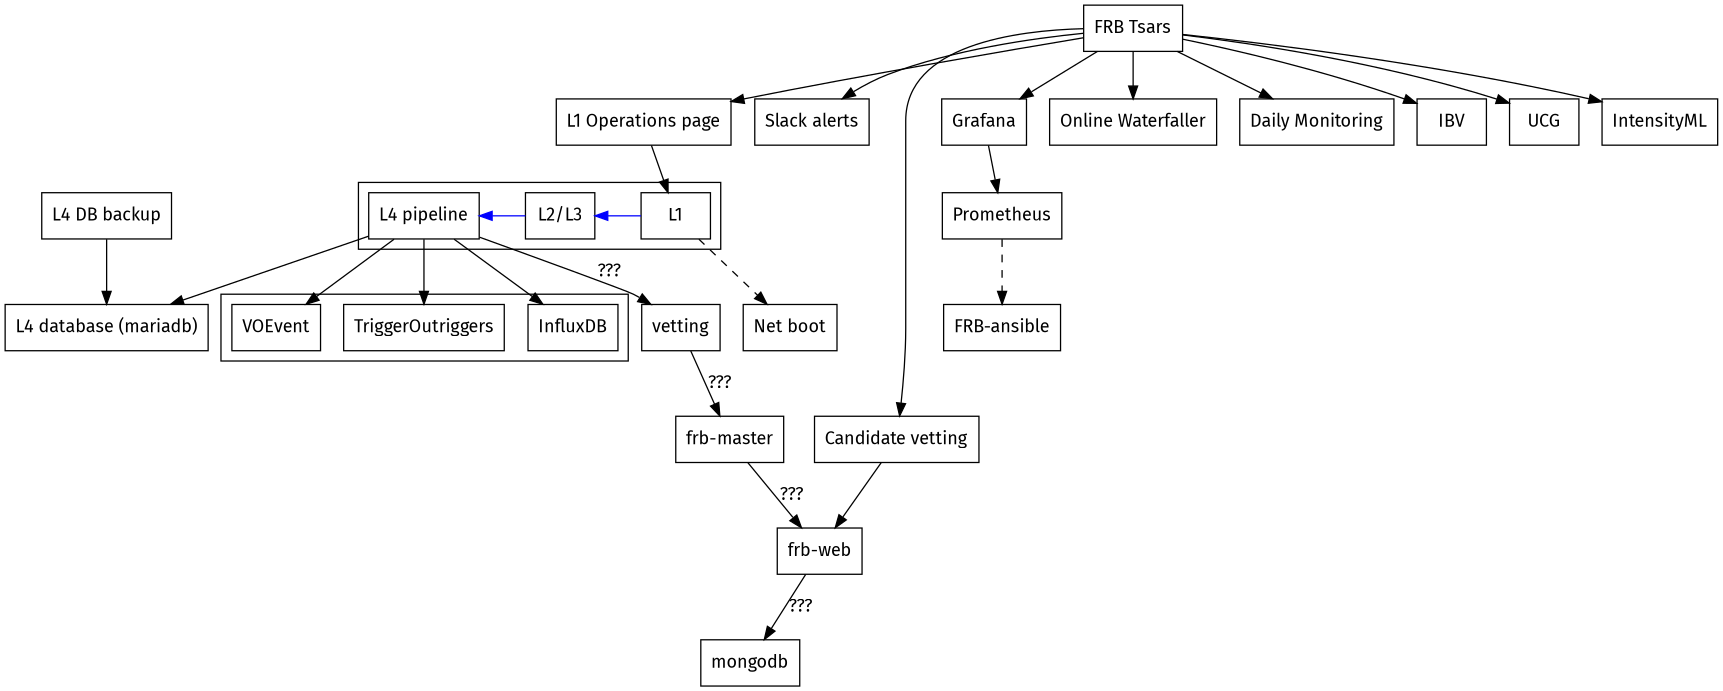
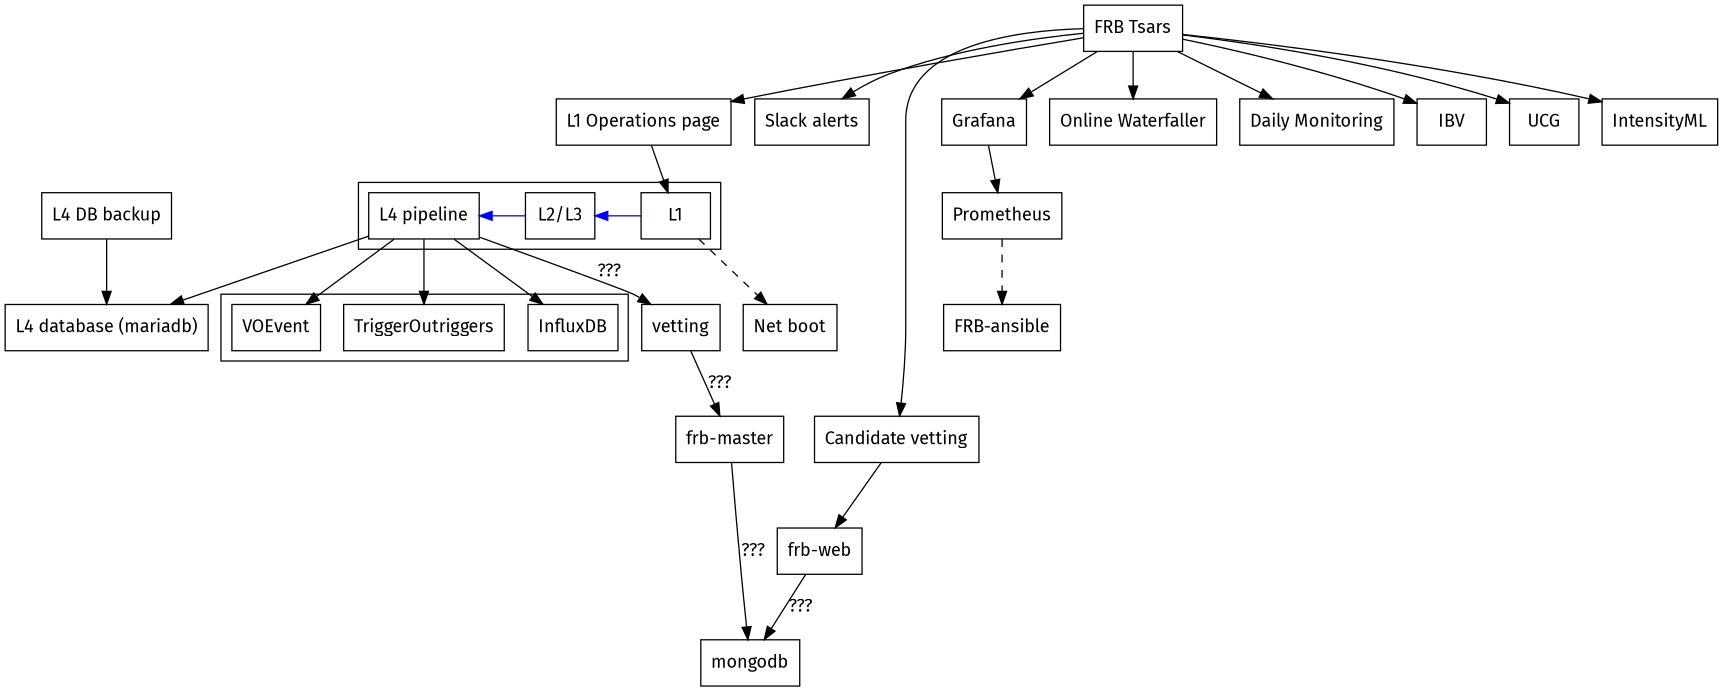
edge "frb-master" -> "frb-web": now "frb-master" -> "mongodb"
